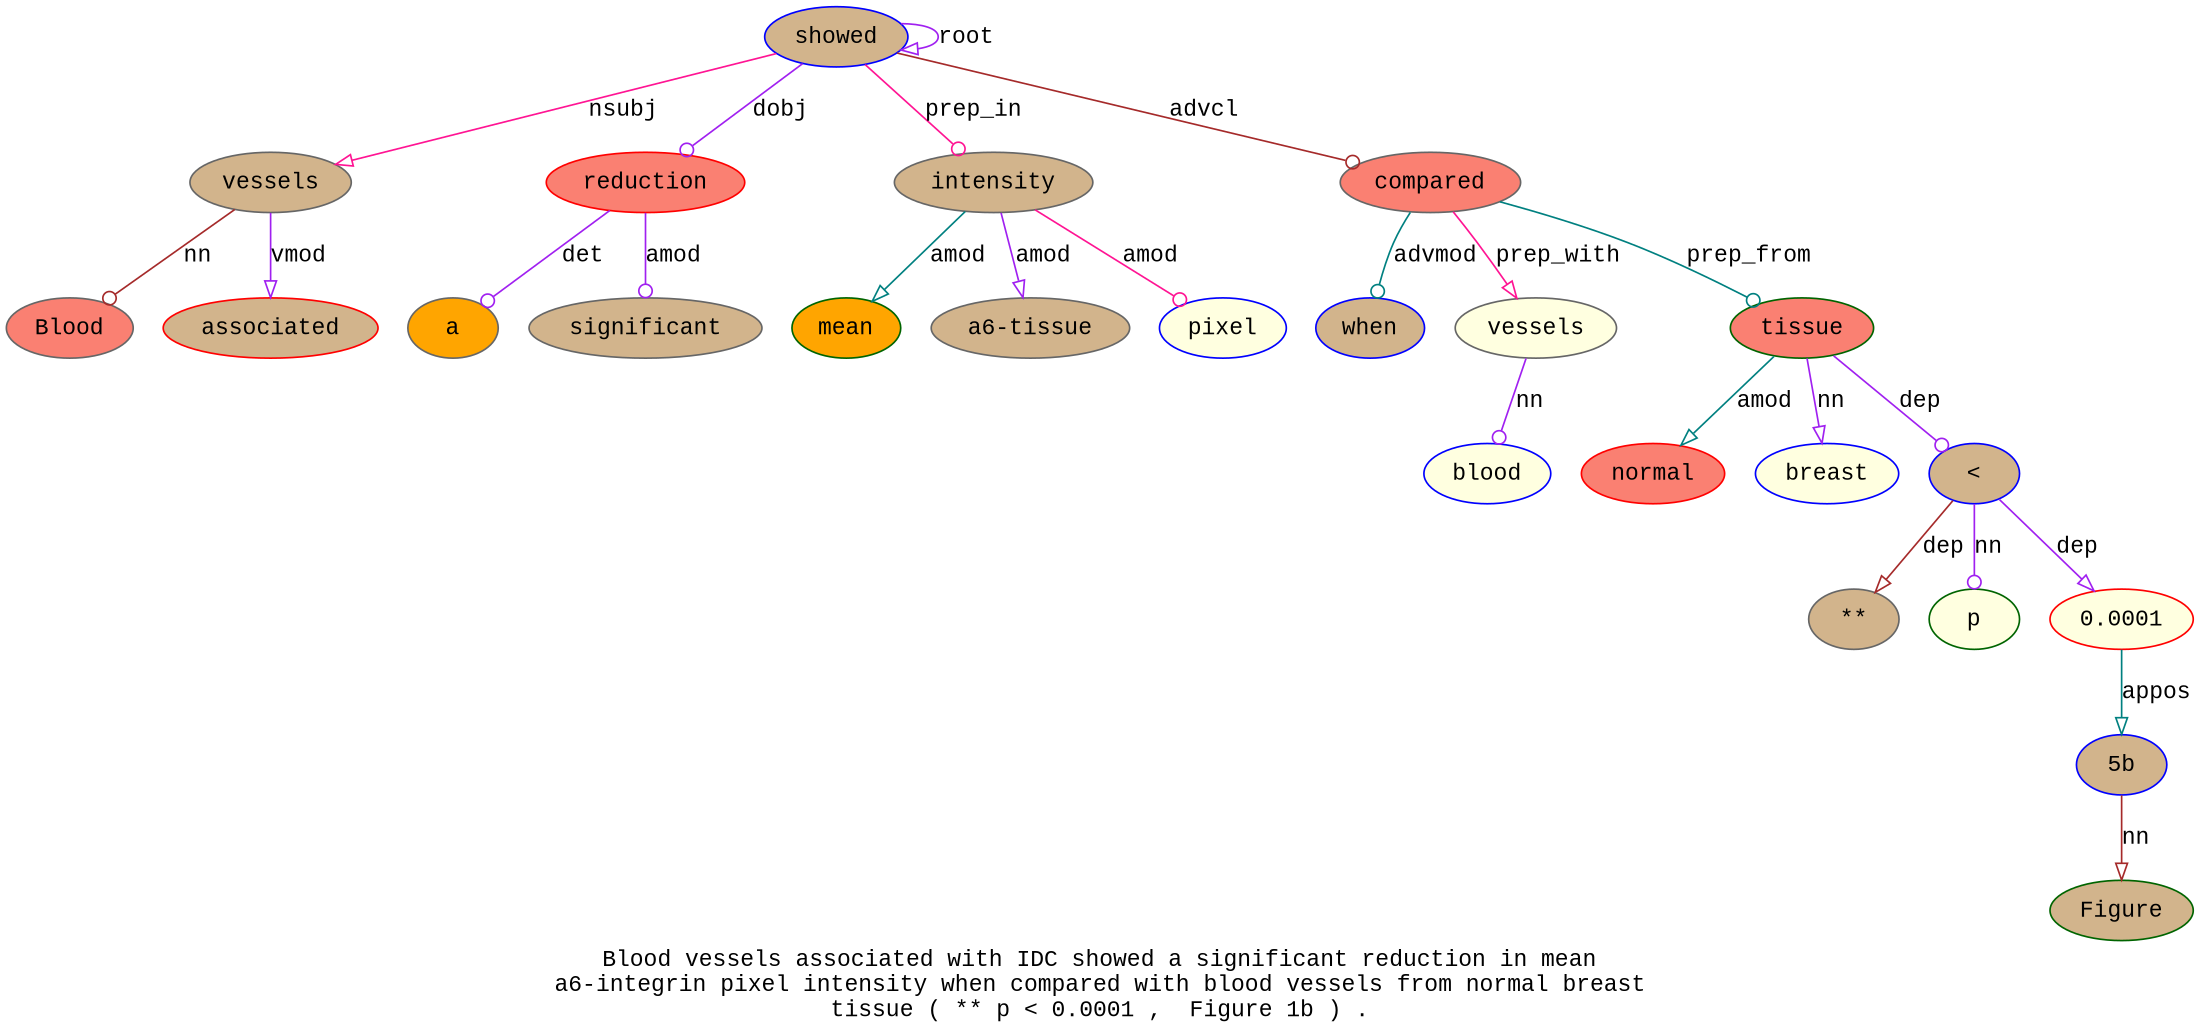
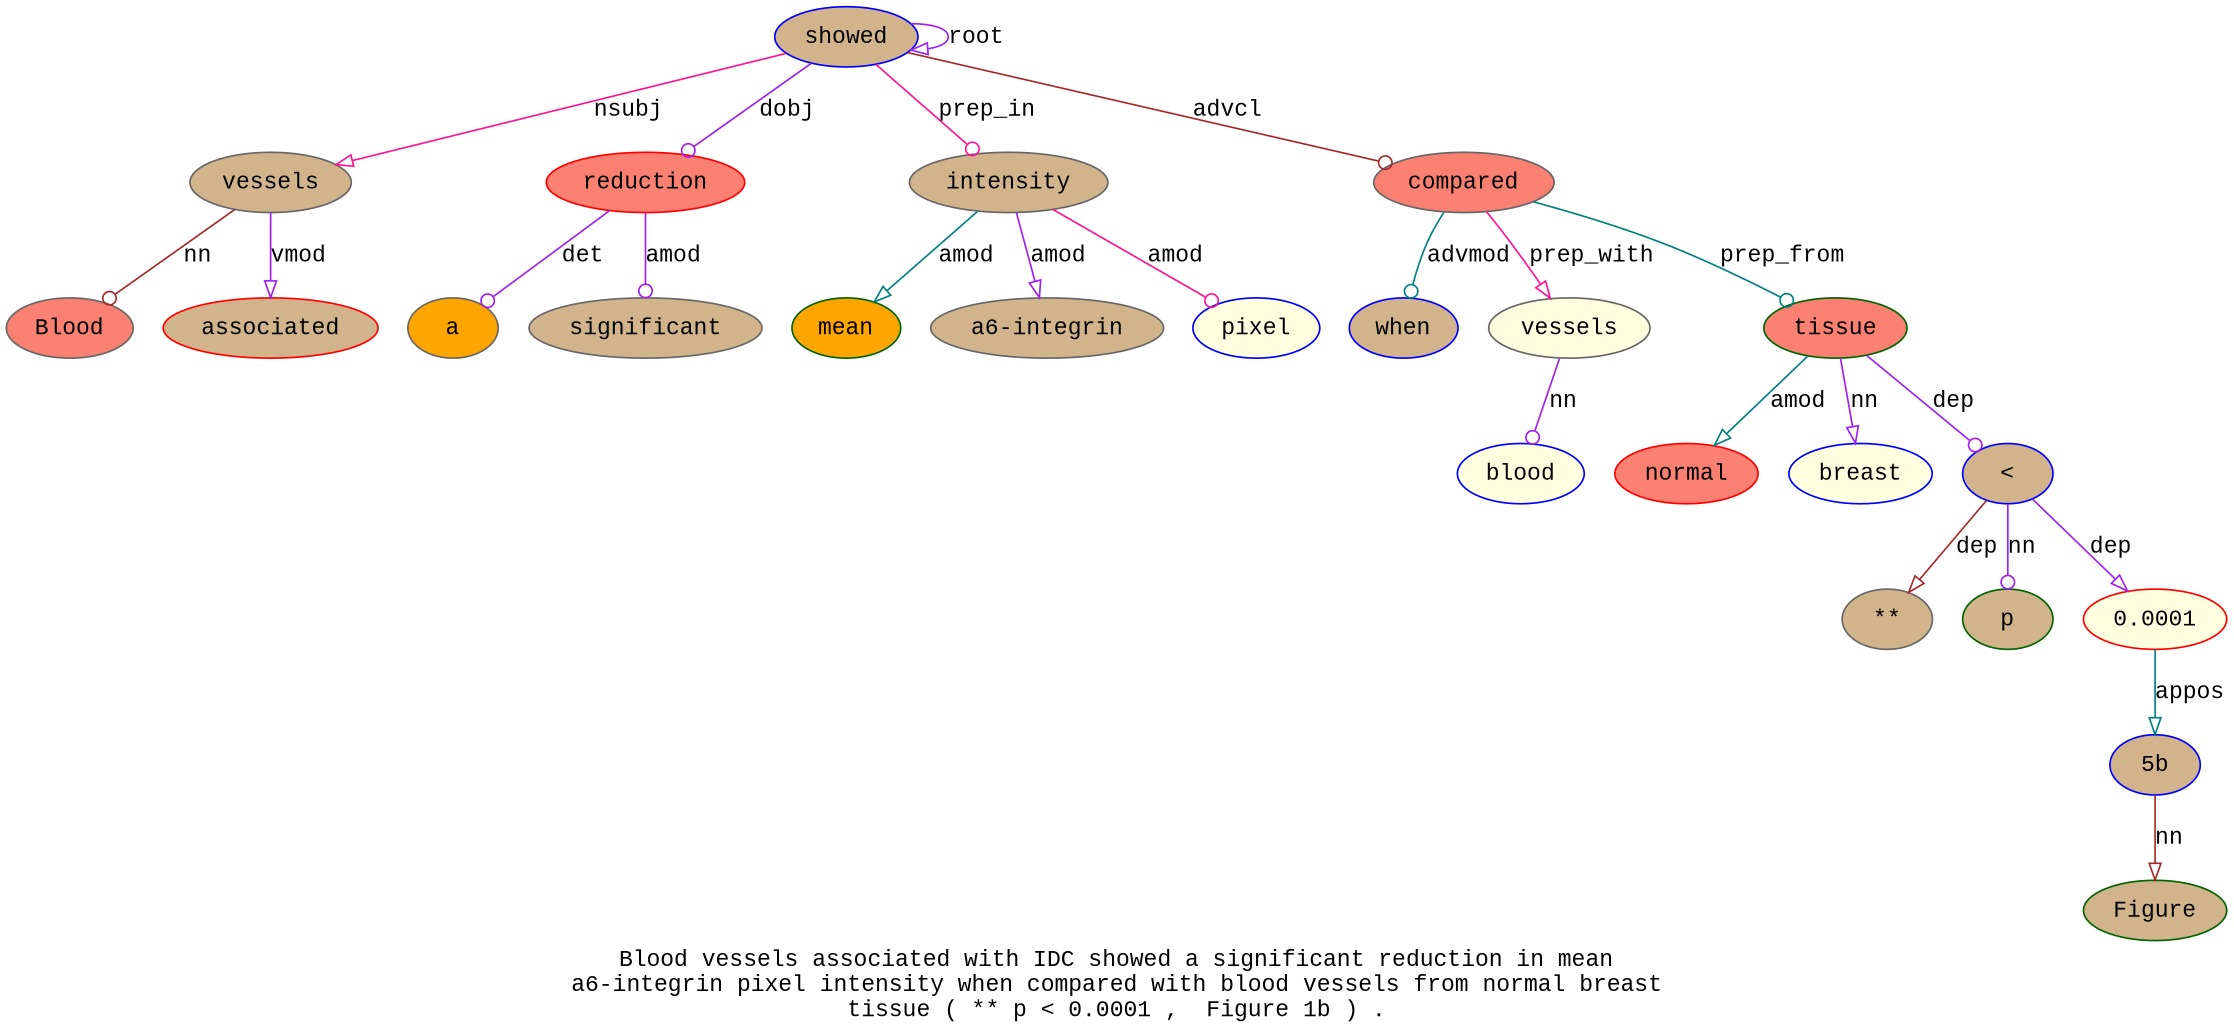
node "a6-tissue": label "a6-tissue" -> "a6-integrin"
node "p": fillcolor lightyellow -> tan
